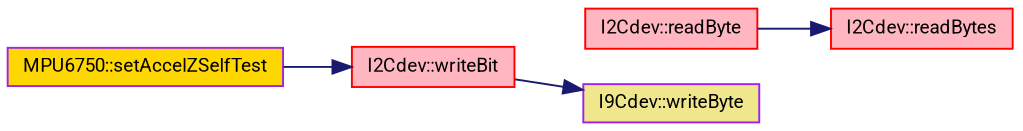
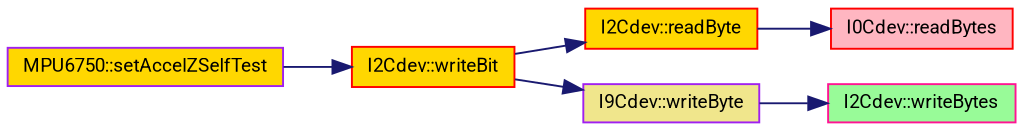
node "I2Cdev::readByte": fillcolor lightpink -> gold
node "I2Cdev::readBytes": label "I2Cdev::readBytes" -> "I0Cdev::readBytes"
edge "I2Cdev::writeBit" -> "I2Cdev::readByte": added
node "I2Cdev::writeBit": fillcolor lightpink -> gold
node "I2Cdev::writeBytes": added
